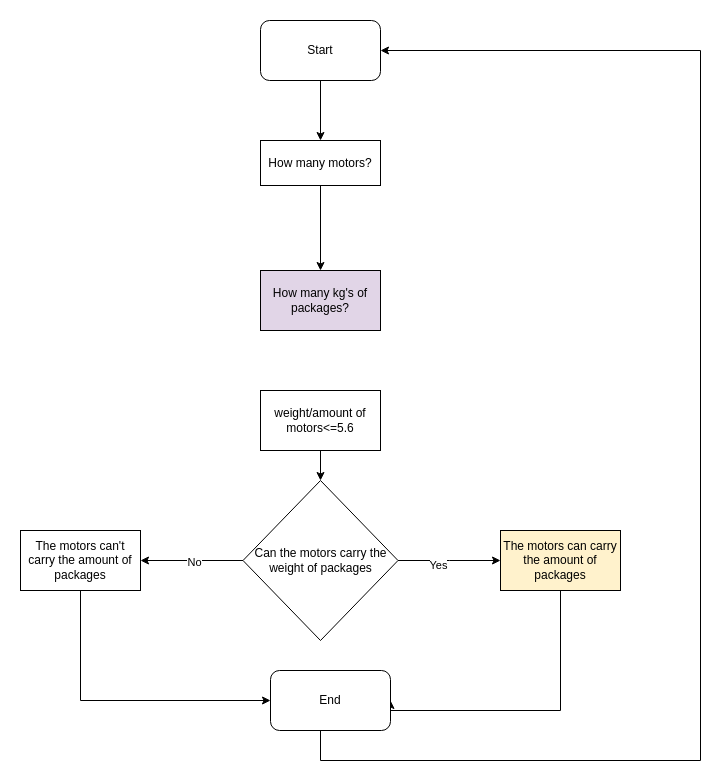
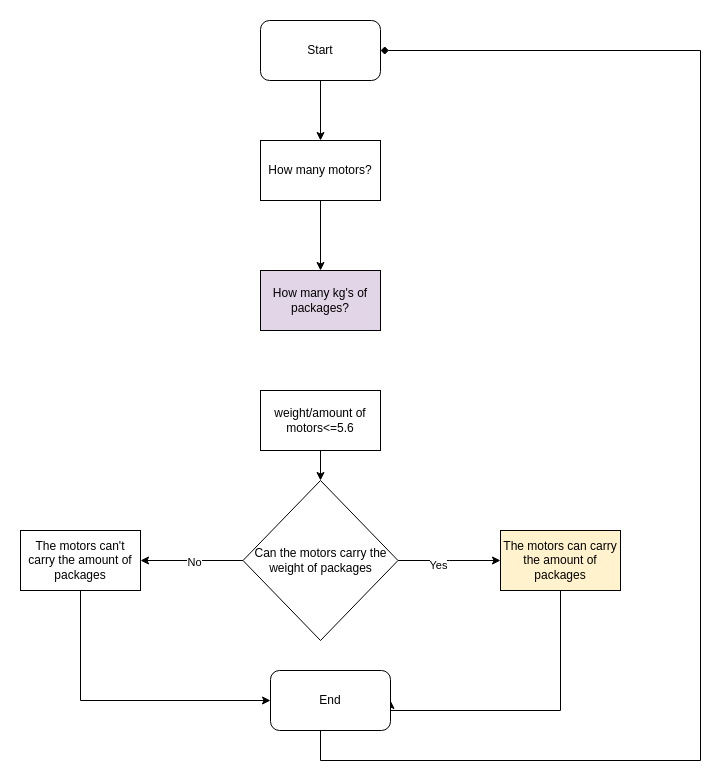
edge "End" -> "Start": arrowhead classic -> diamond
node "How many motors?": size 120x45 -> 120x60
